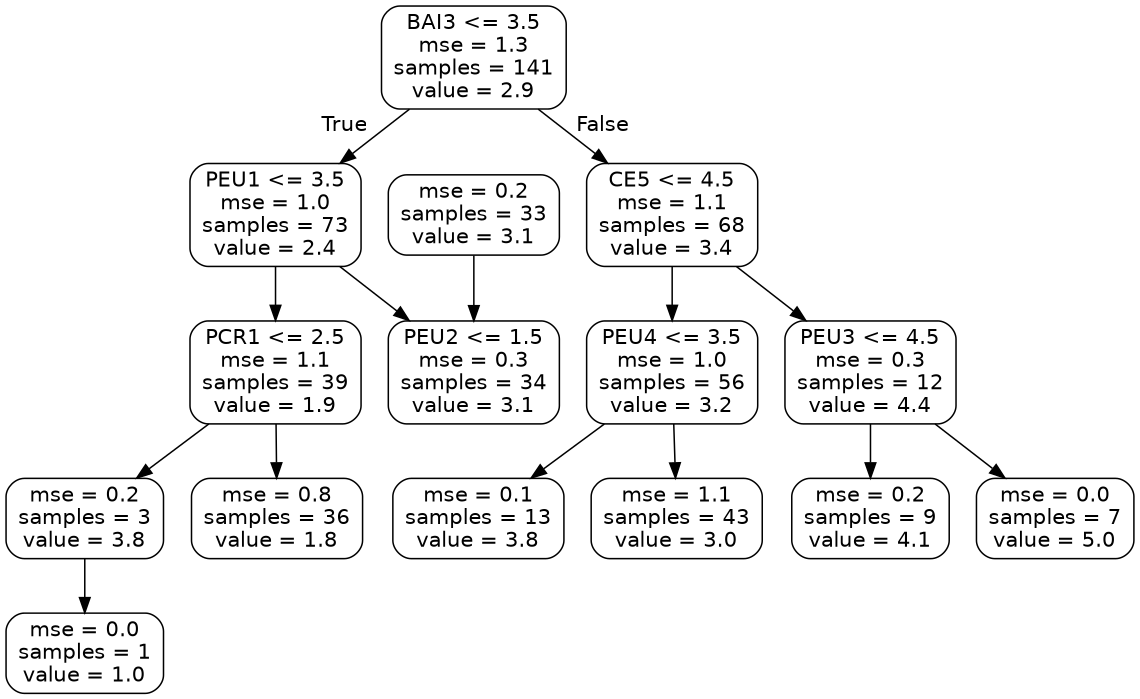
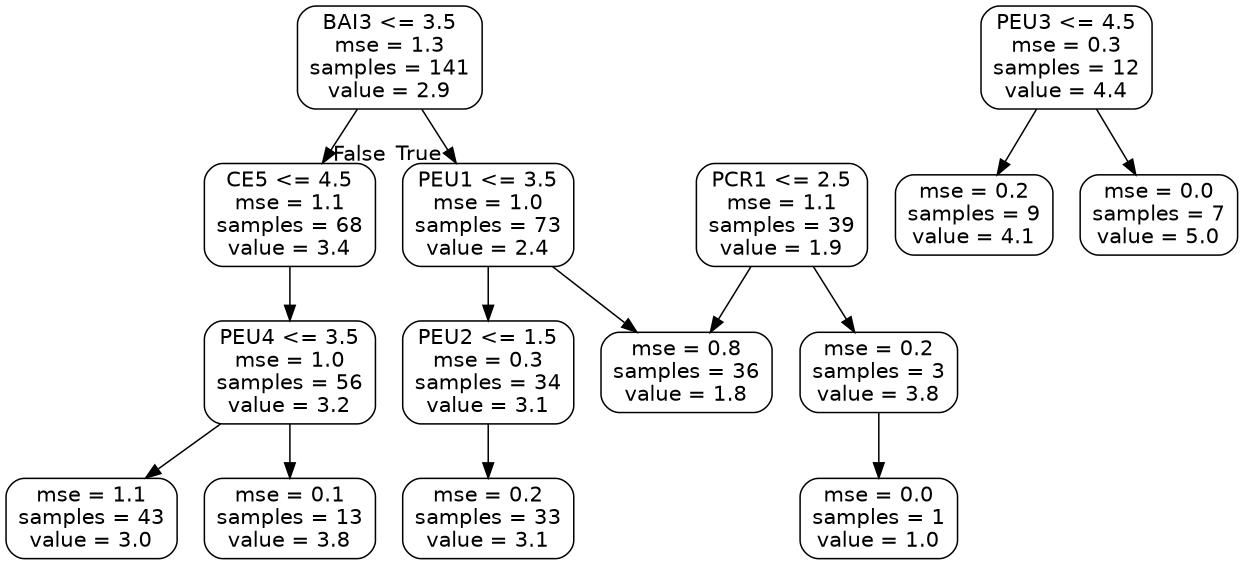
edge "mse = 0.2 samples = 33 value = 3.1" -> "PEU2 <= 1.5 mse = 0.3 samples = 34 value = 3.1": reversed
edge "PEU1 <= 3.5 mse = 1.0 samples = 73 value = 2.4" -> "PCR1 <= 2.5 mse = 1.1 samples = 39 value = 1.9": now "PEU1 <= 3.5 mse = 1.0 samples = 73 value = 2.4" -> "mse = 0.8 samples = 36 value = 1.8"
edge "CE5 <= 4.5 mse = 1.1 samples = 68 value = 3.4" -> "PEU3 <= 4.5 mse = 0.3 samples = 12 value = 4.4": removed
